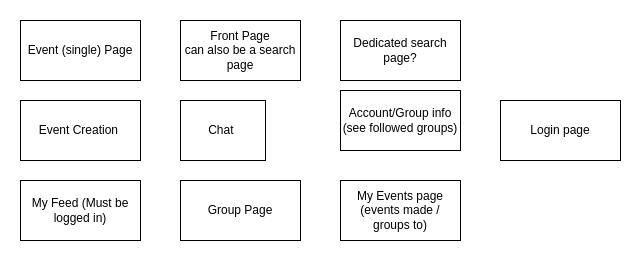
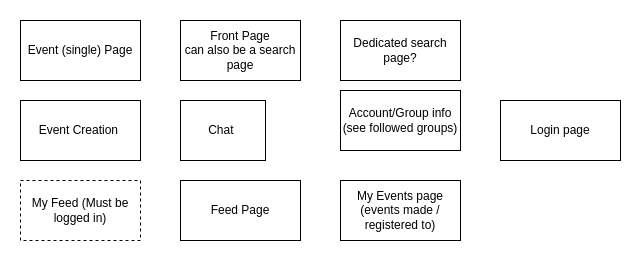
node "My Feed (Must be logged in)": style solid -> dashed
node "Group Page": label "Group Page" -> "Feed Page"
node "My Events page (events made / groups to)": label "My Events page (events made / groups to)" -> "My Events page (events made / registered to)"
